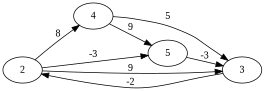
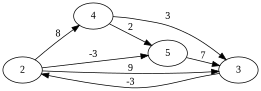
edge "4" -> "3": label "5" -> "3"
edge "4" -> "5": label "9" -> "2"
edge "5" -> "3": label "-3" -> "7"
edge "3" -> "2": label "-2" -> "-3"
